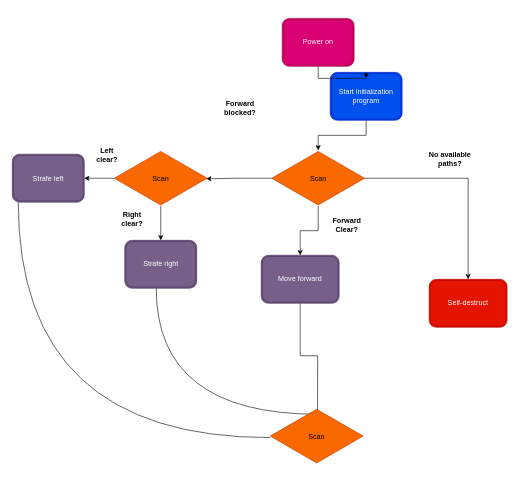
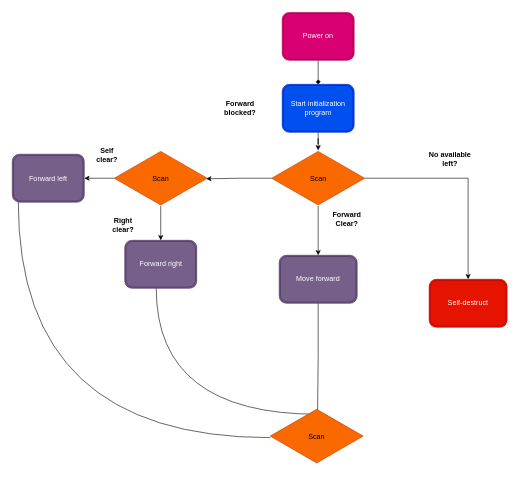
node "Power on": moved (318, 42) -> (318, 36)
node "Start initialization program": moved (366, 96) -> (318, 108)
node "Left clear?": label "Left clear?" -> "Self clear?"
node "No available paths?": label "No available paths?" -> "No available left?"
node "Strafe left": label "Strafe left" -> "Forward left"
node "Right clear?": moved (132, 219) -> (123, 225)
node "Forward Clear?": moved (347, 225) -> (347, 219)
node "Strafe right": label "Strafe right" -> "Forward right"
node "Move forward": moved (300, 279) -> (318, 279)
